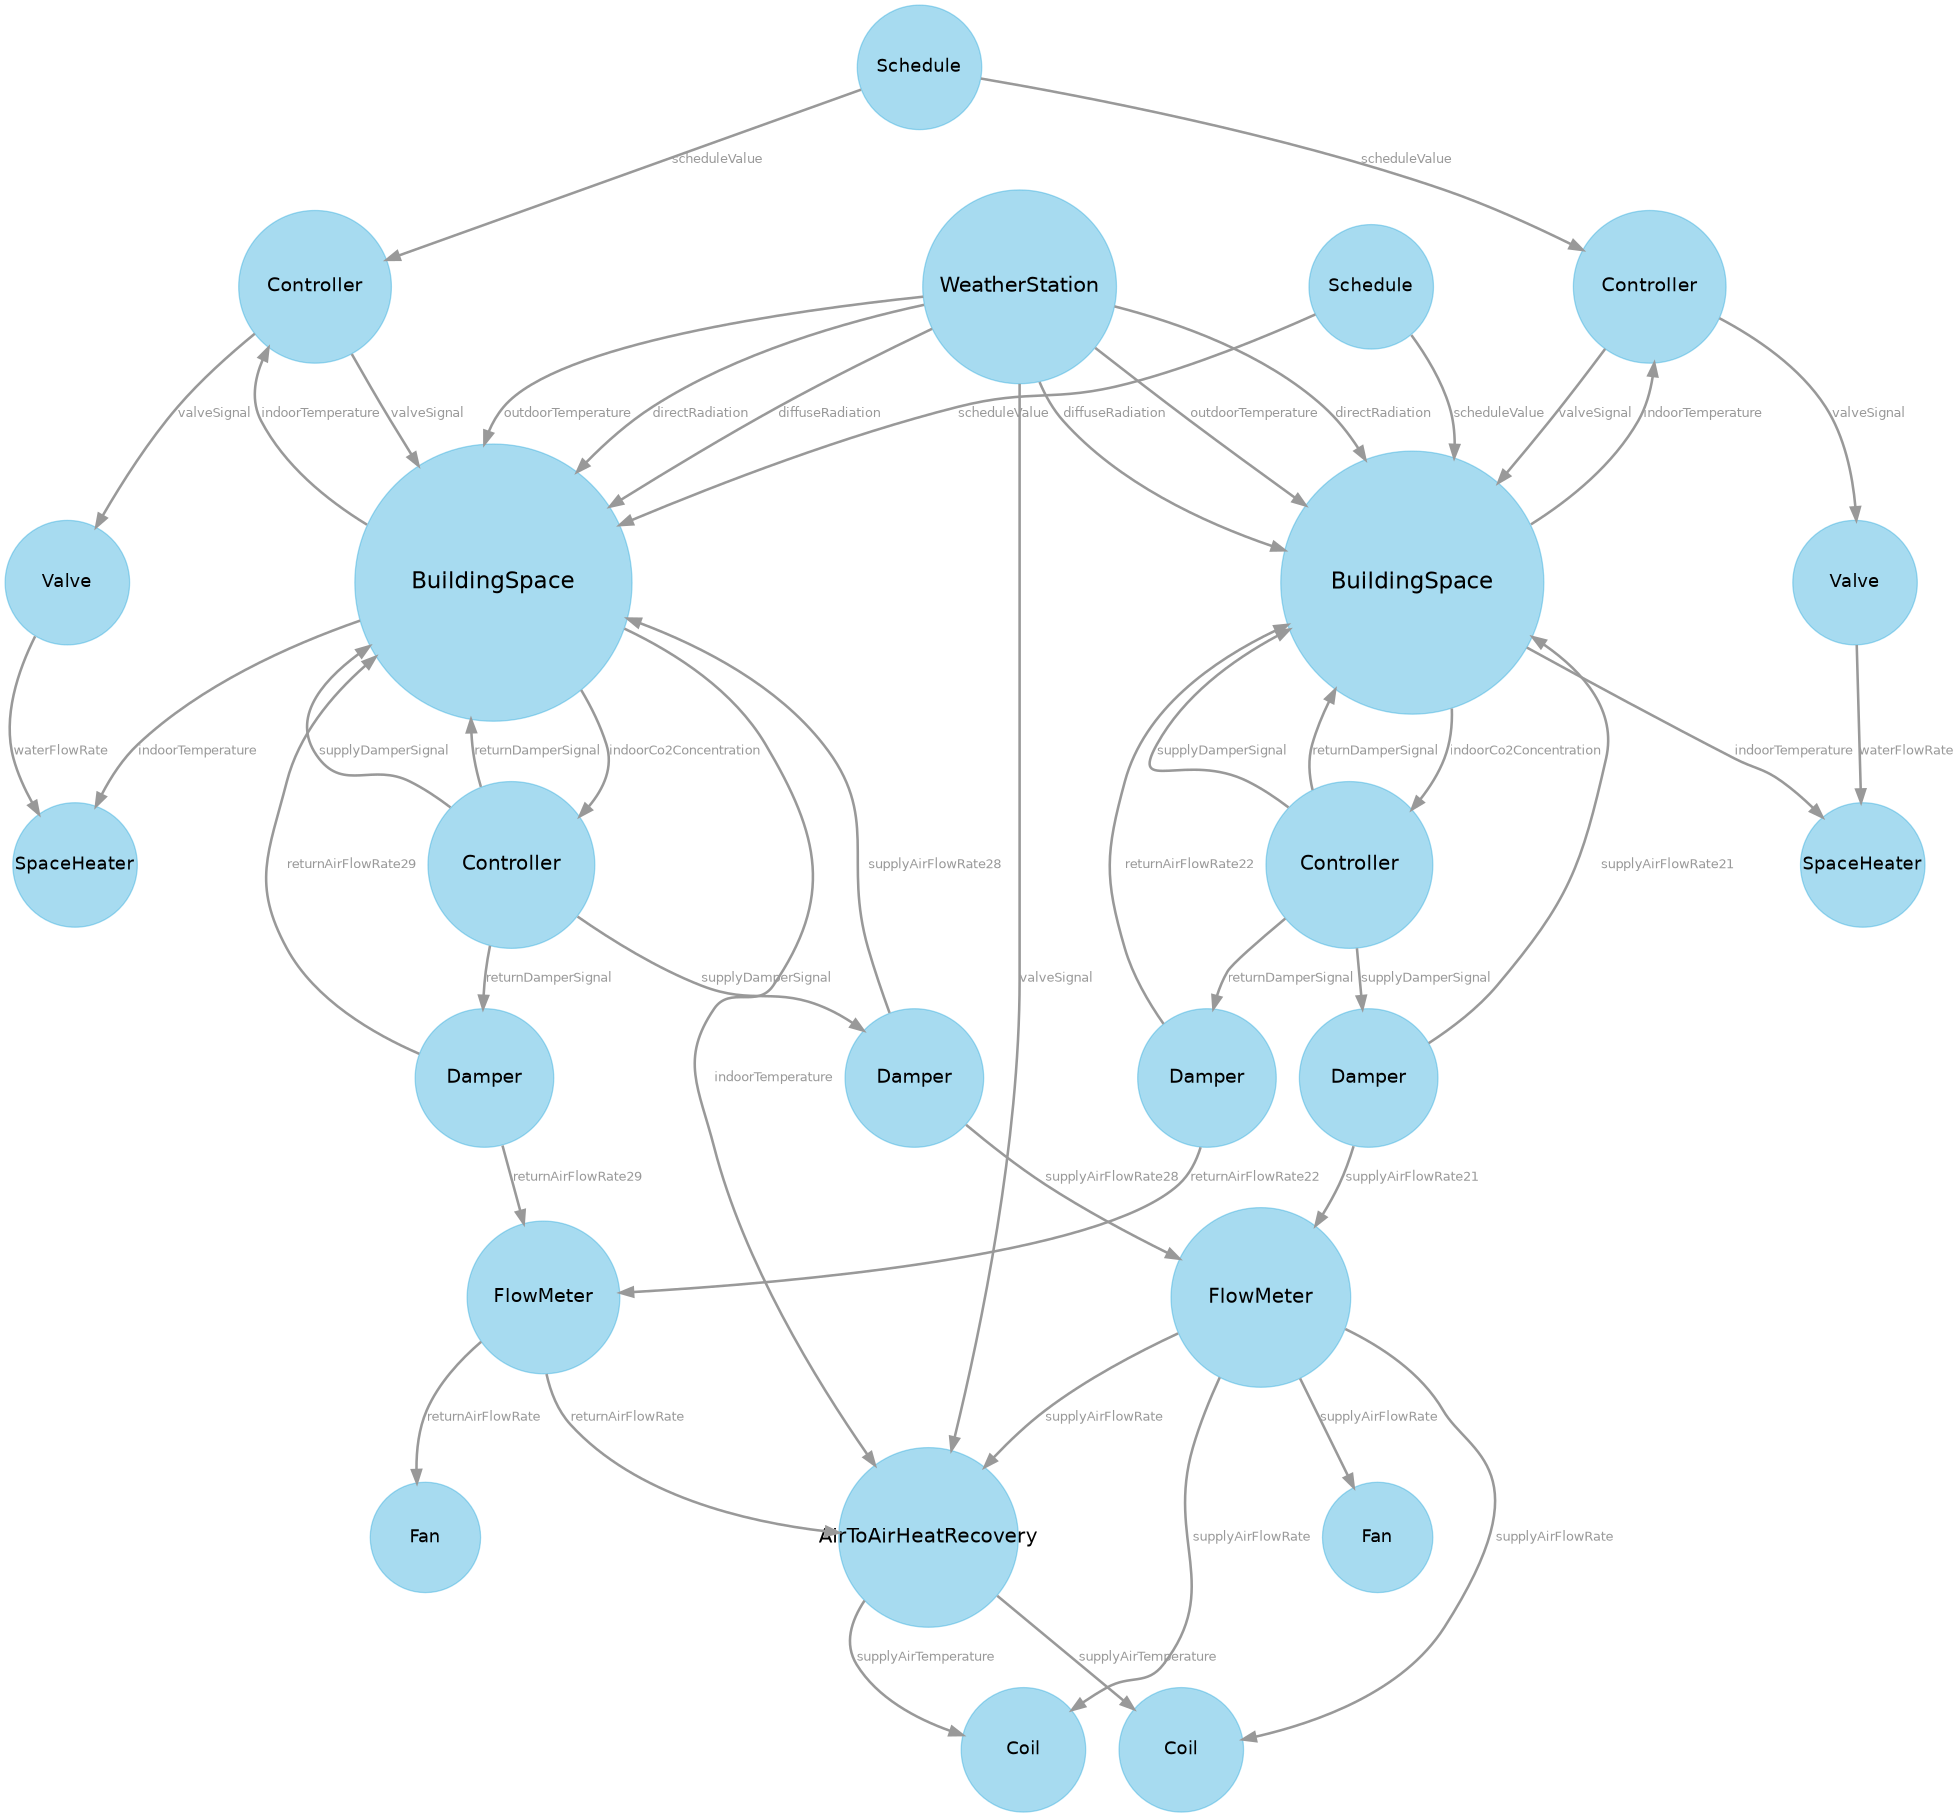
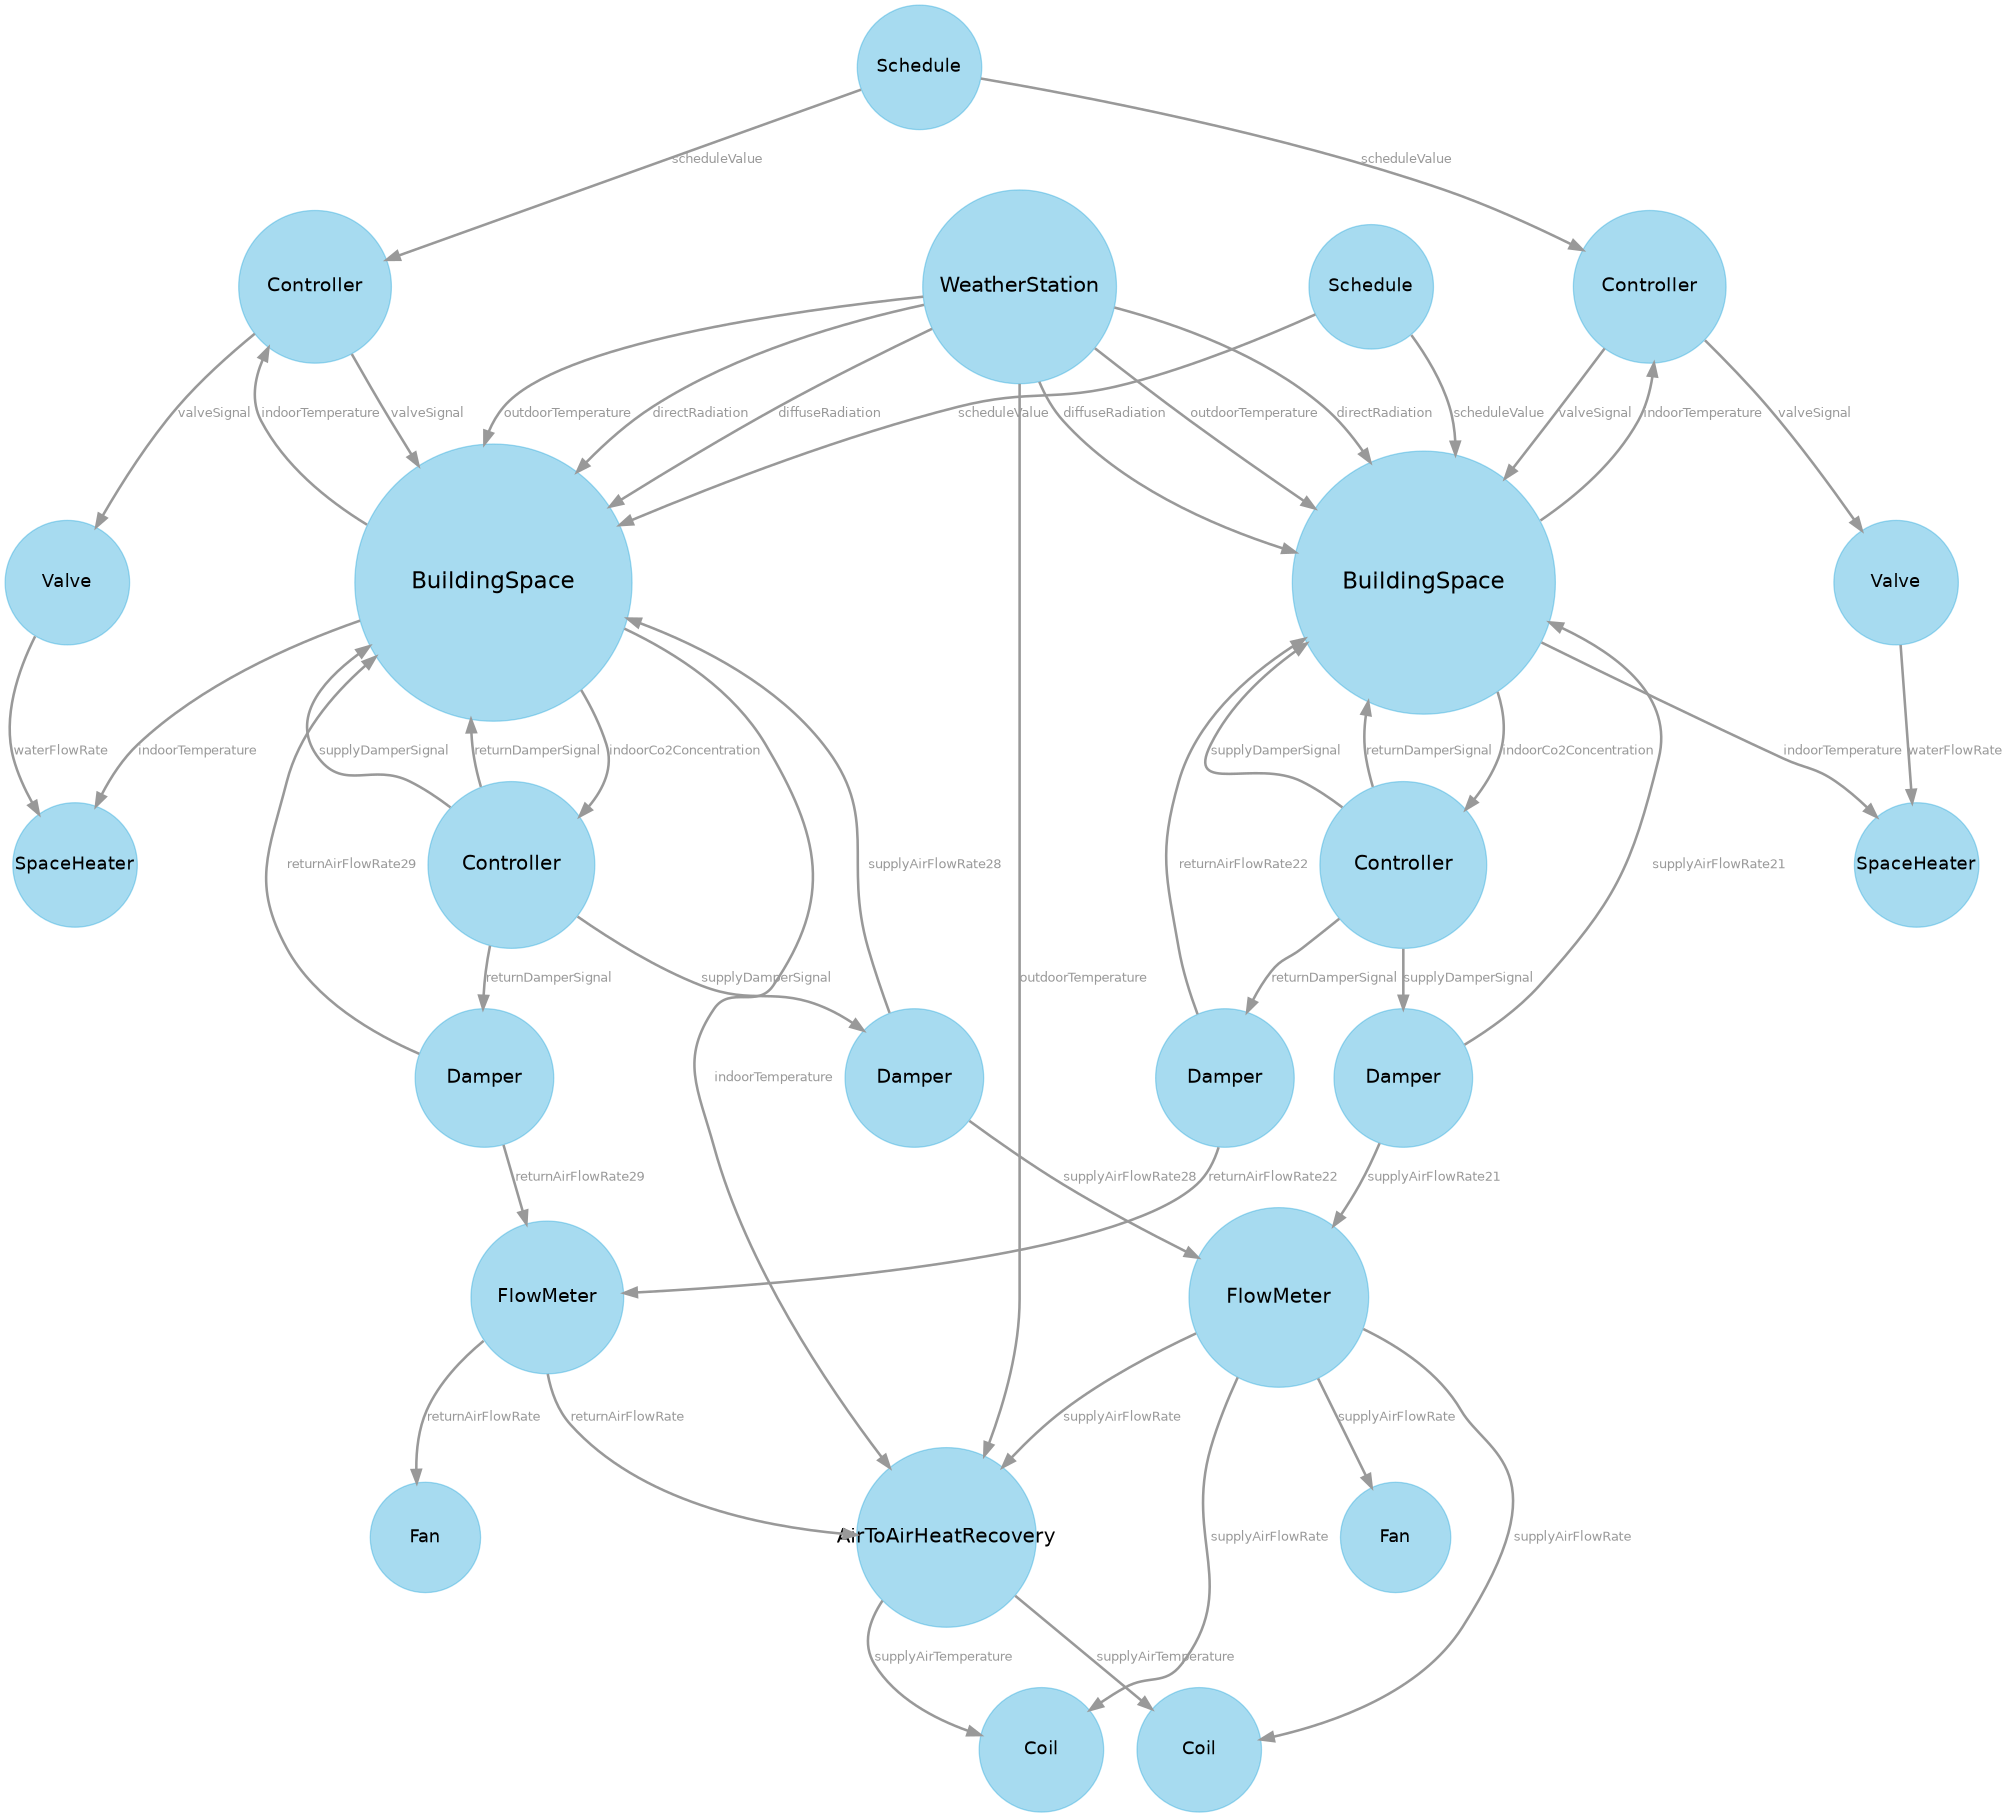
edge "WeatherStation" -> "AirToAirHeatRecovery": label "valveSignal" -> "outdoorTemperature"
